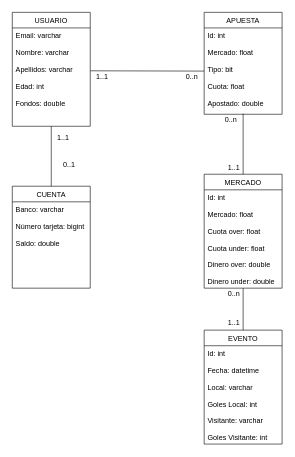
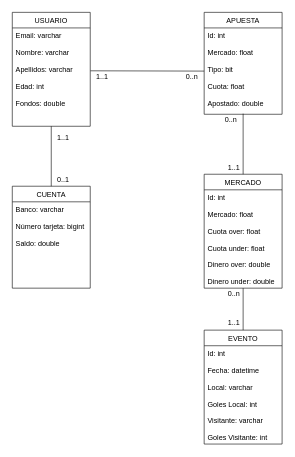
node "0..1": moved (69, 165) -> (63, 180)
